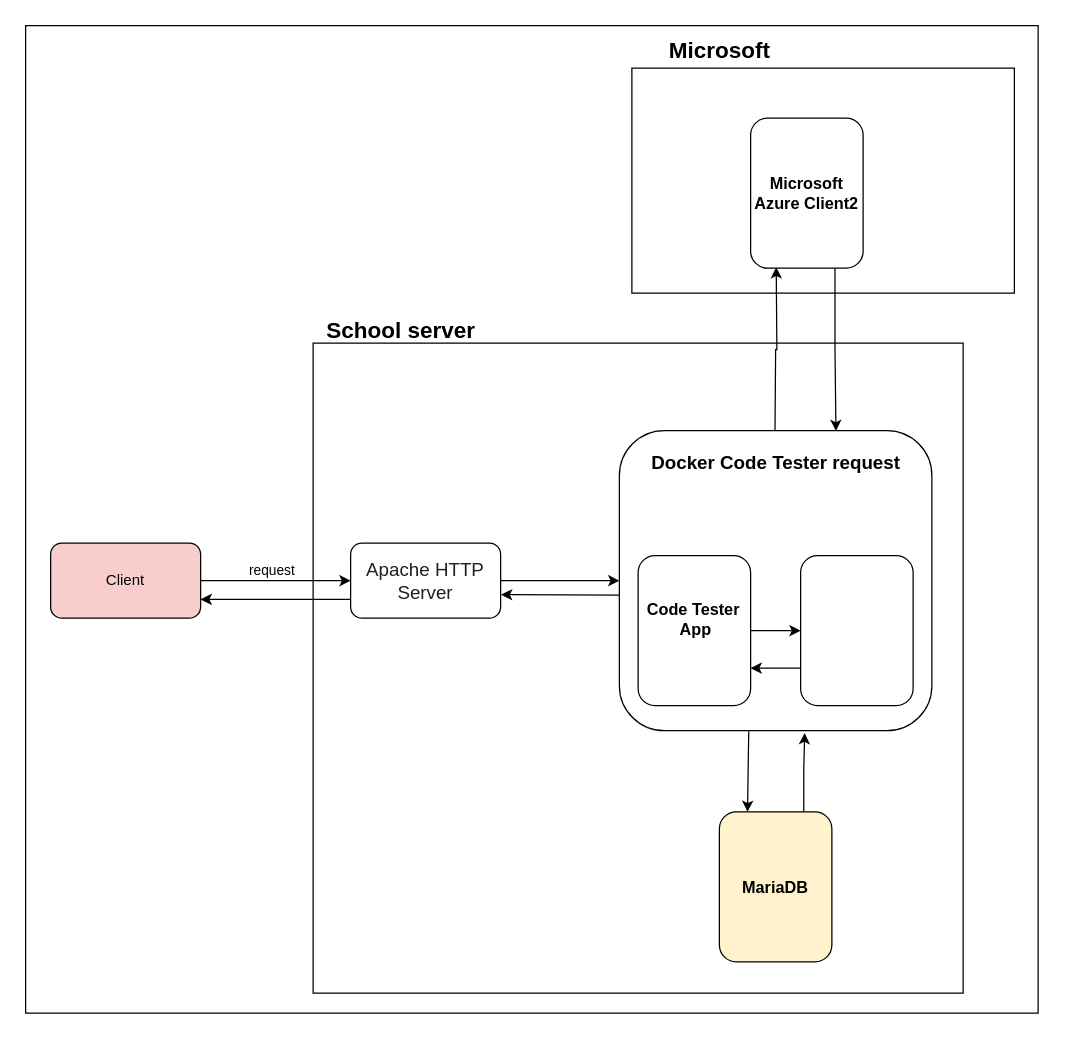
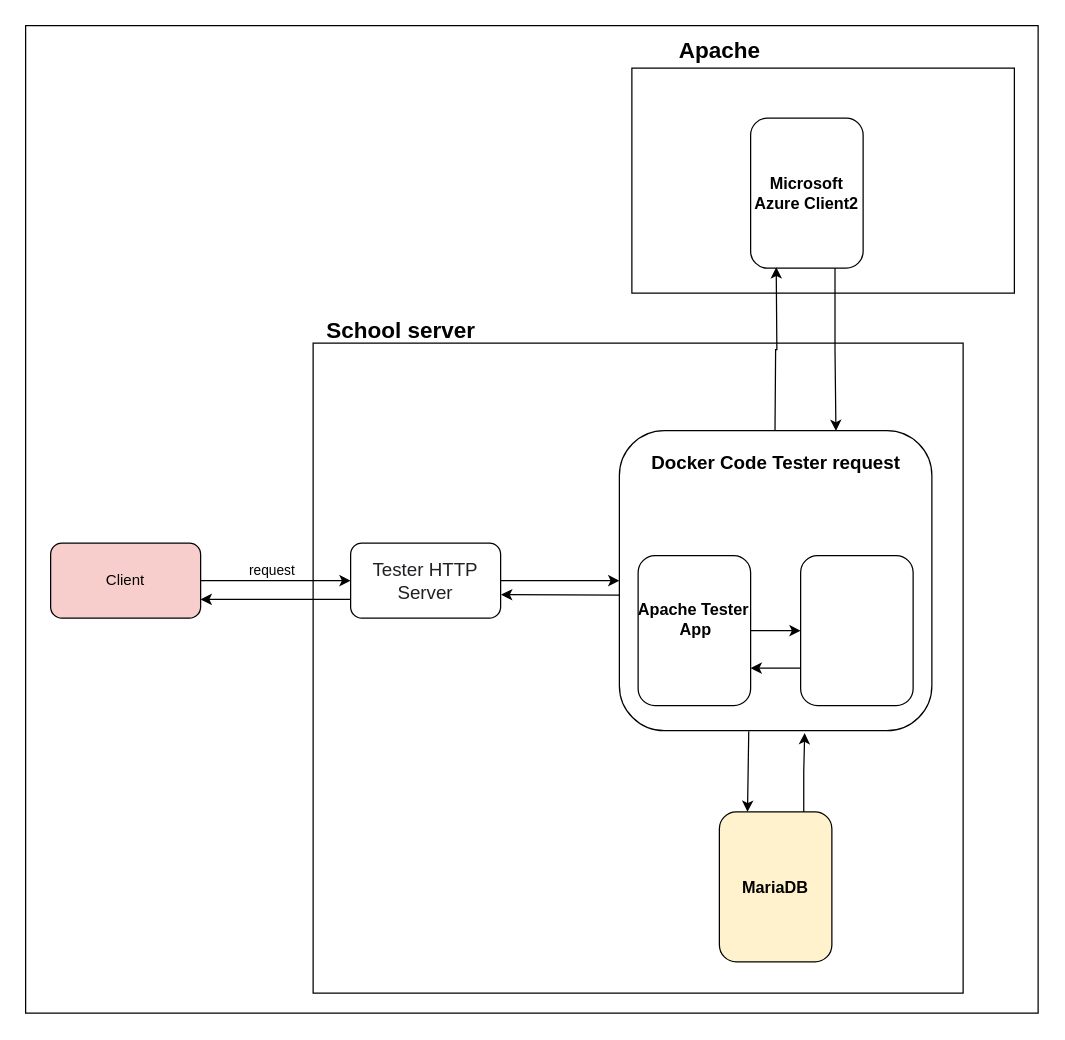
node "Microsoft": label "Microsoft" -> "Apache"
node "Apache HTTP Server": label "Apache HTTP Server" -> "Tester HTTP Server"
node "Code Tester App": label "Code Tester App" -> "Apache Tester App"
